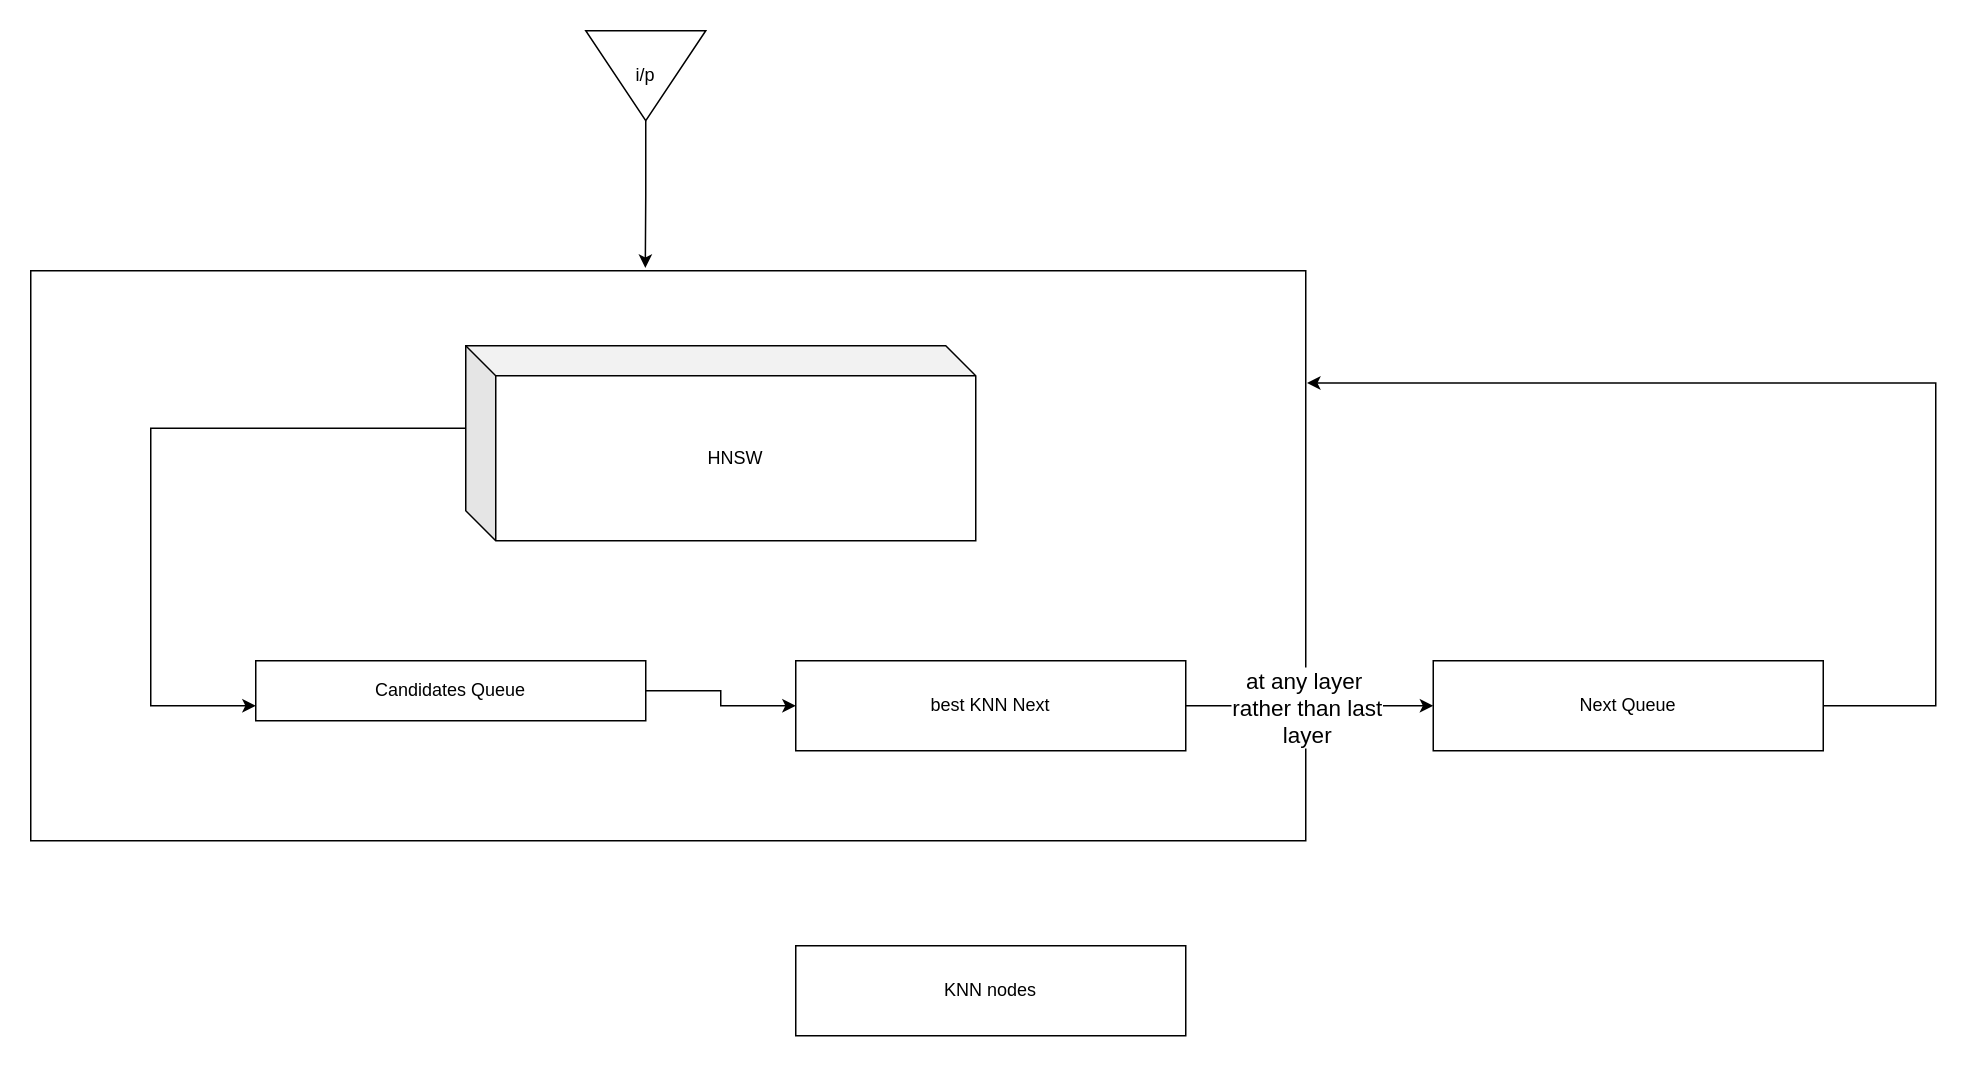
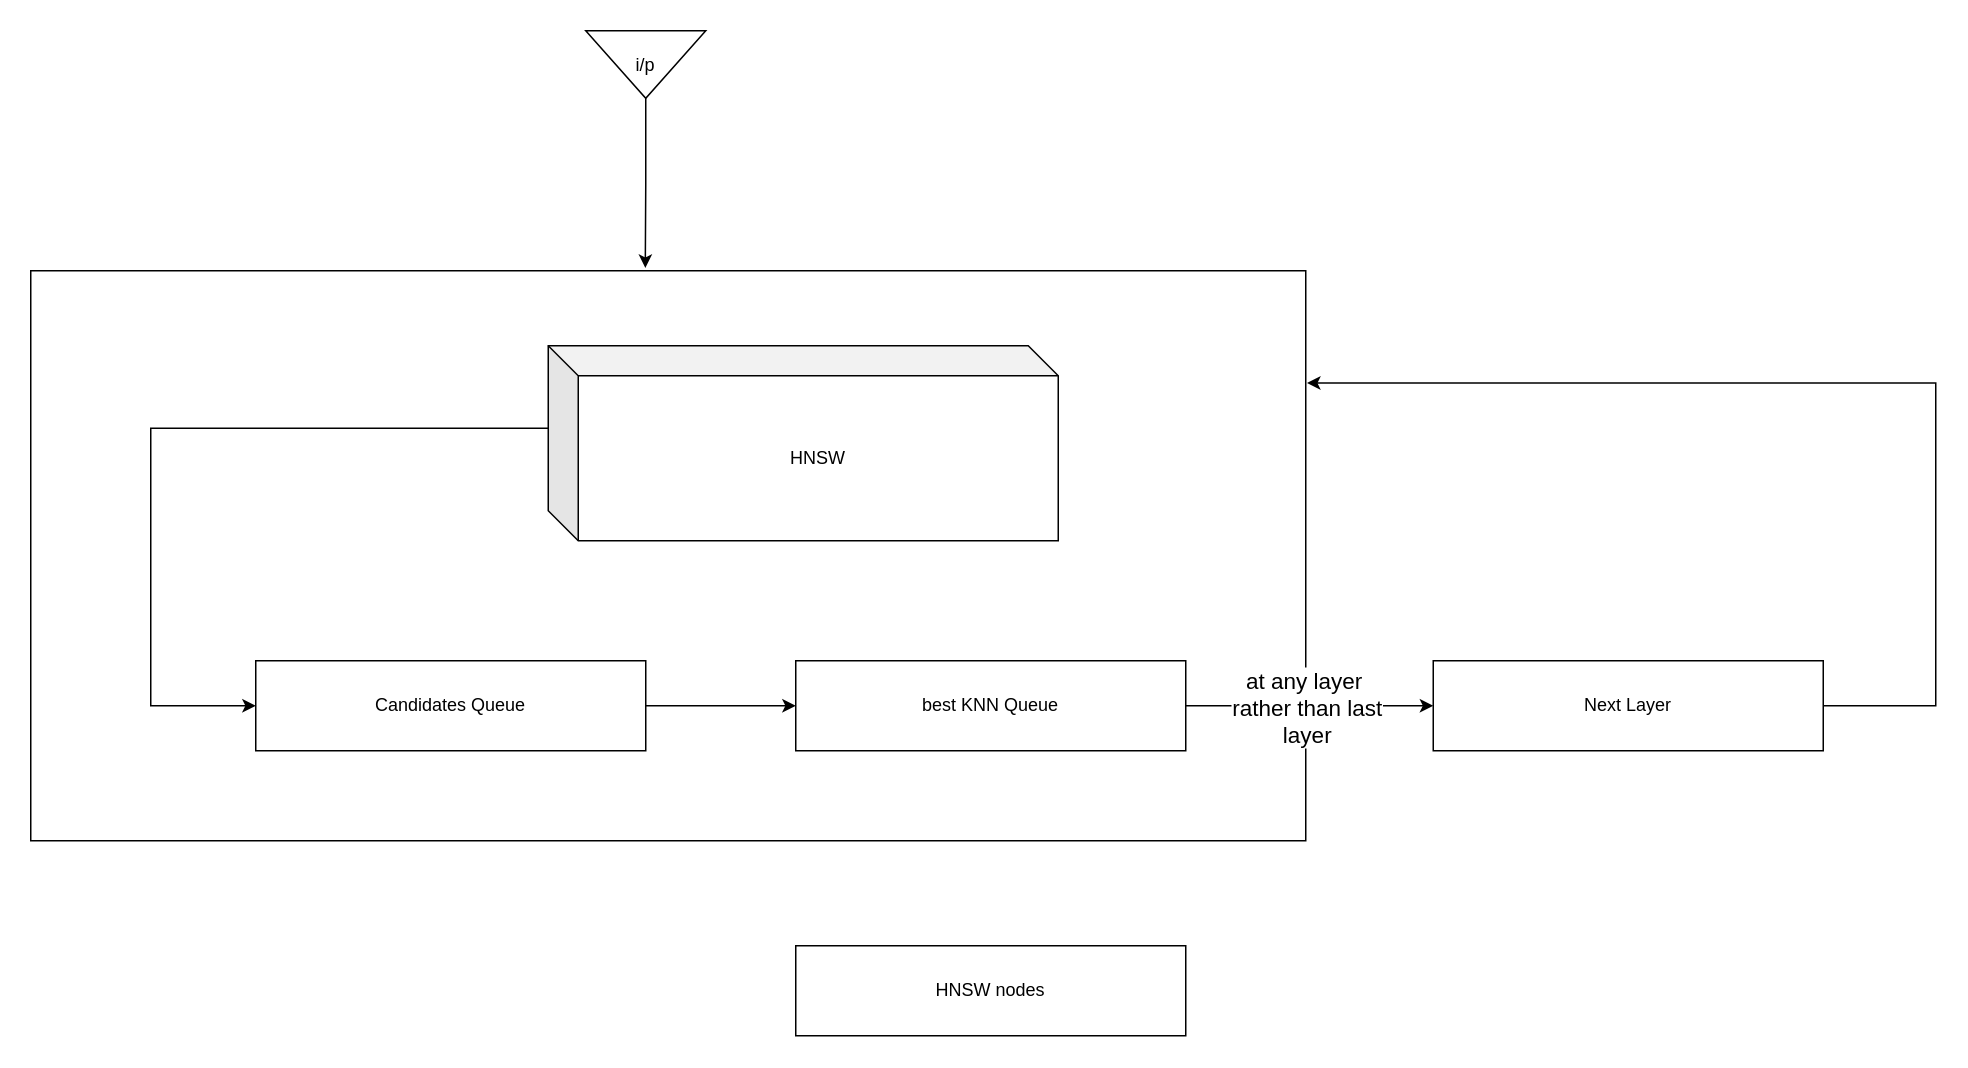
node "i/p": size 120x90 -> 120x68
node "HNSW": moved (721, 443) -> (803, 443)
node "Candidates Queue": size 390x60 -> 390x90
node "best KNN Next": label "best KNN Next" -> "best KNN Queue"
node "Next Queue": label "Next Queue" -> "Next Layer"
node "KNN nodes": label "KNN nodes" -> "HNSW nodes"
